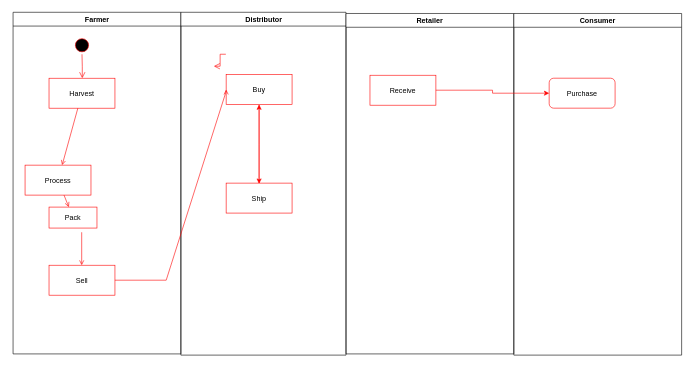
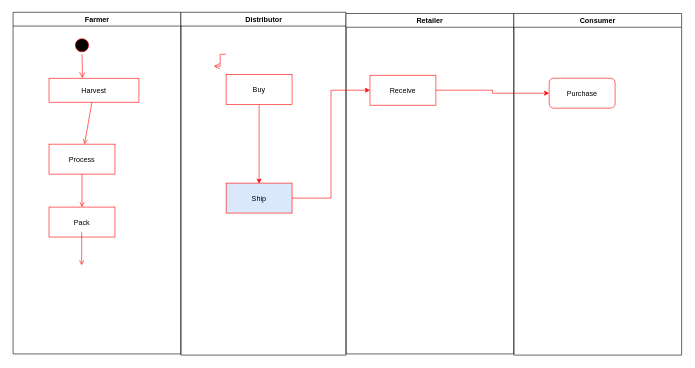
node "Harvest": size 66x30 -> 90x24
edge "Sell" -> "Buy": removed
node "Process": moved (58, 180) -> (82, 159)
edge "Ship" -> "Buy": now "Ship" -> "Receive"
node "Ship": fillcolor #ffffff -> #dae8fc
node "Pack": size 48x21 -> 66x30
node "Sell": removed
